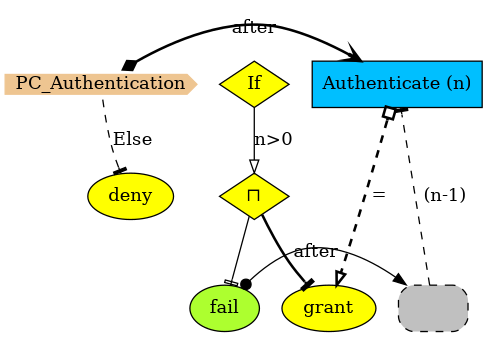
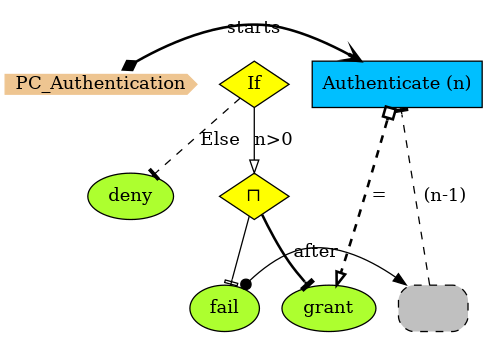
edge "PC_Authentication" -- "Authenticate (n)": label "after" -> "starts"
edge "PC_Authentication" -> "deny": now "If" -> "deny"
node "deny": fillcolor yellow -> greenyellow
node "grant": fillcolor yellow -> greenyellow
